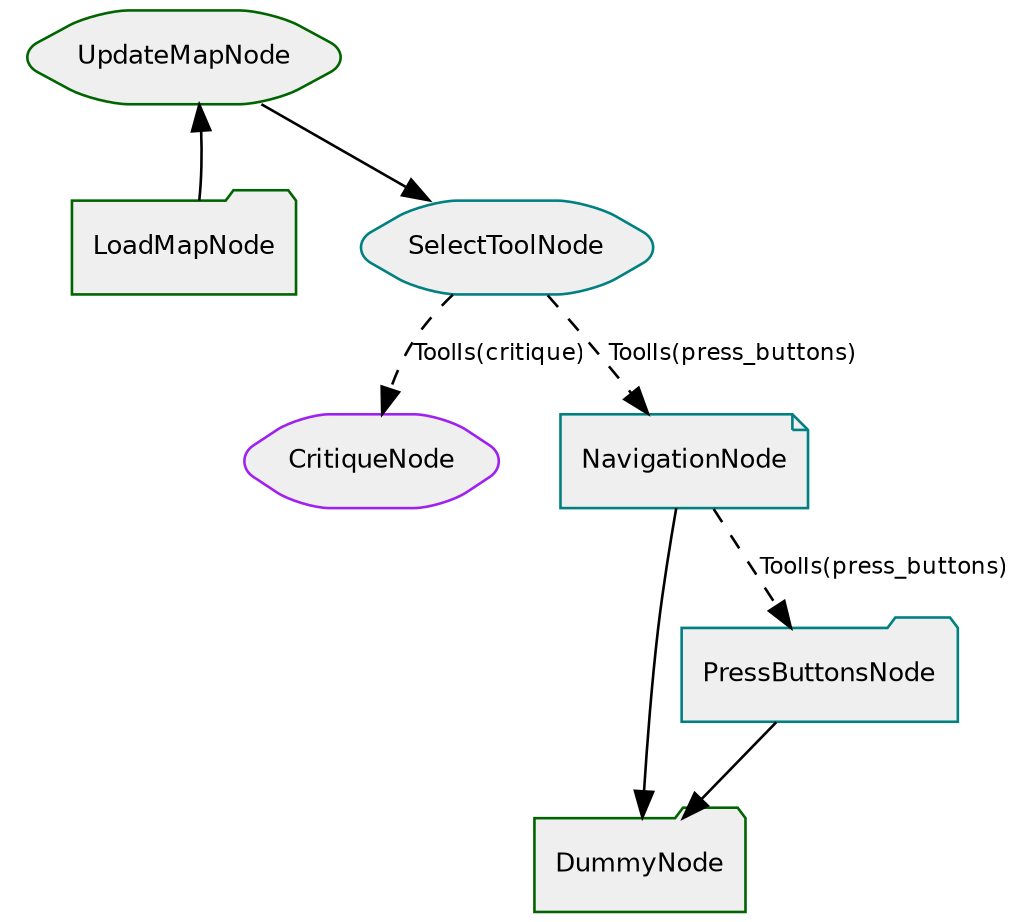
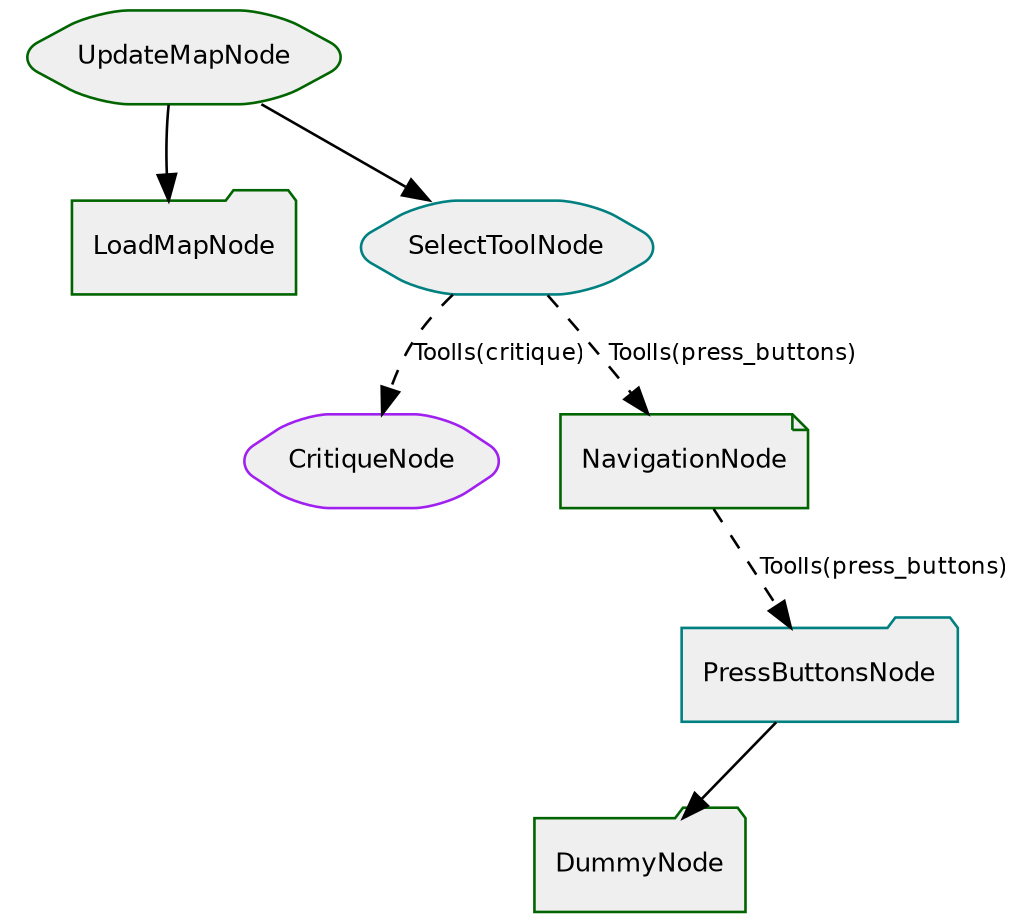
edge "LoadMapNode" -> "UpdateMapNode": reversed
node "NavigationNode": color teal -> darkgreen
edge "NavigationNode" -> "DummyNode": removed
